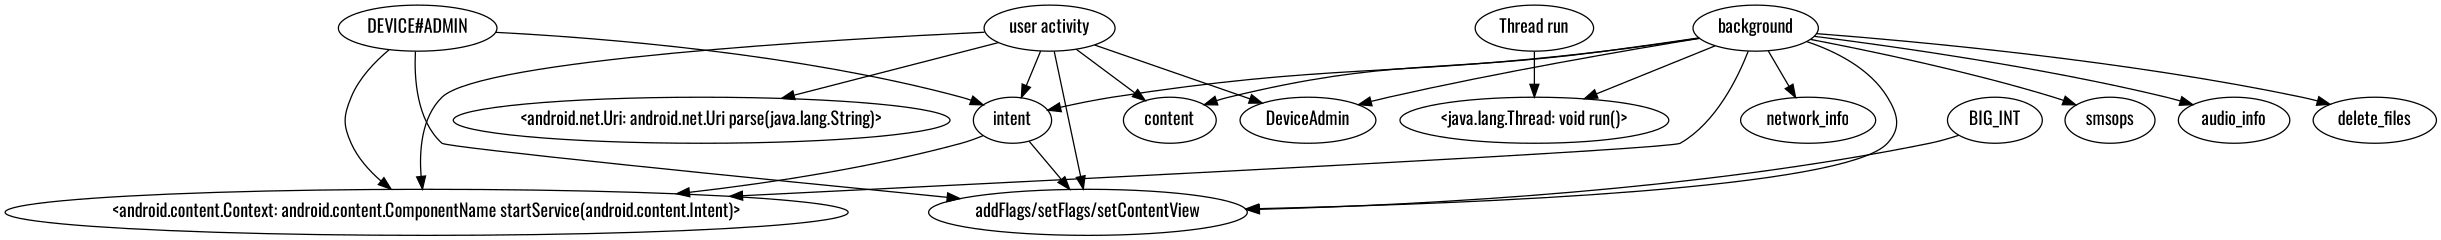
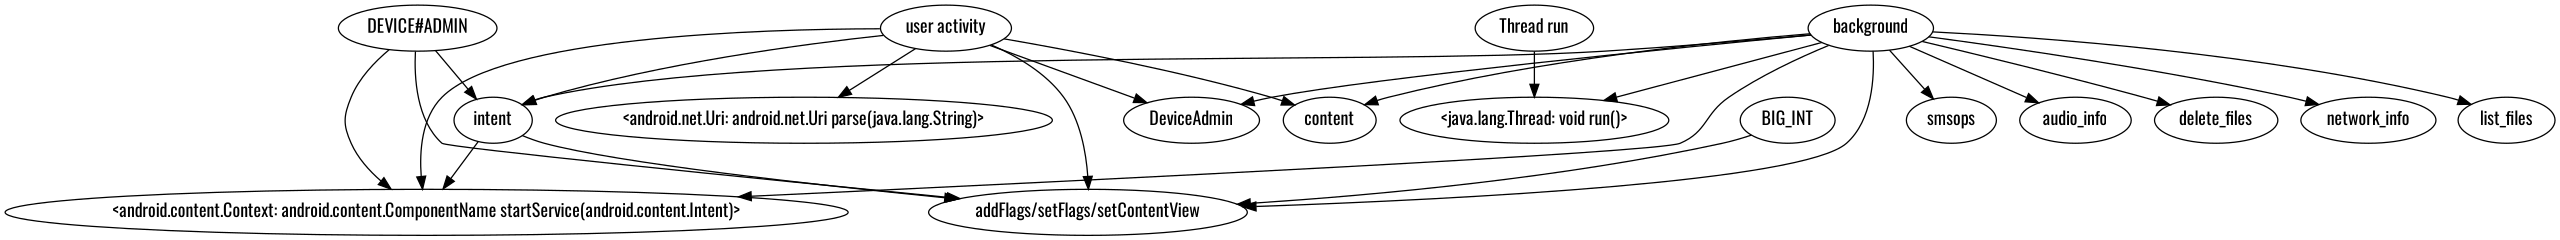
node "list_files": added
